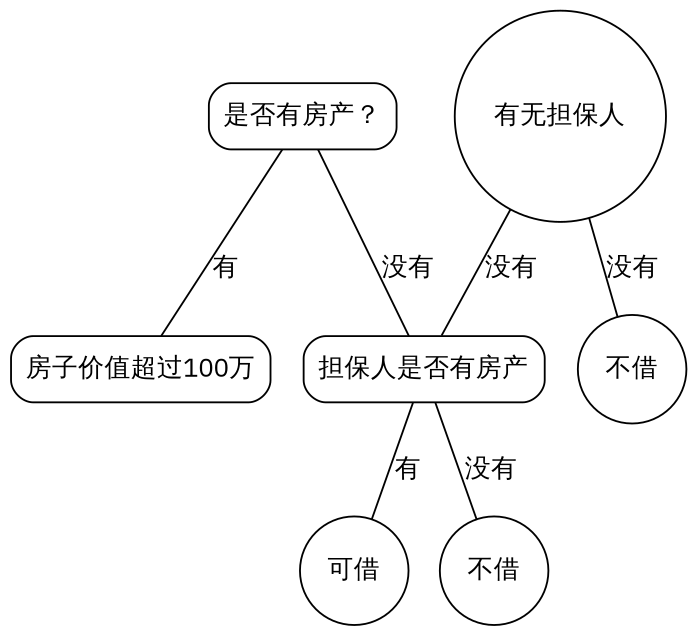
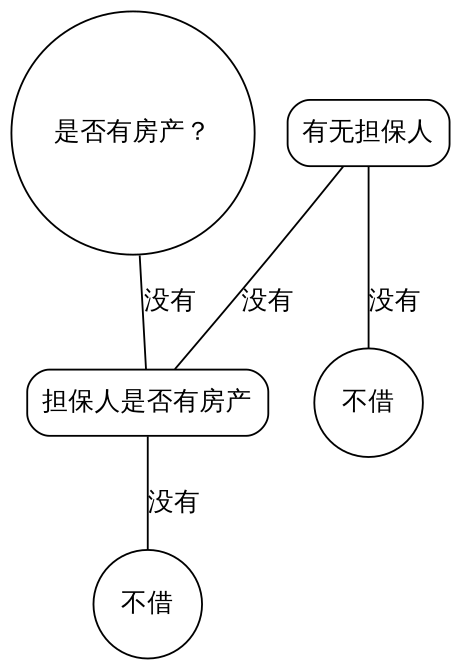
node "是否有房产？": shape box -> circle
node "有无担保人": shape circle -> box
node "房子价值超过100万": removed
node "可借": removed
